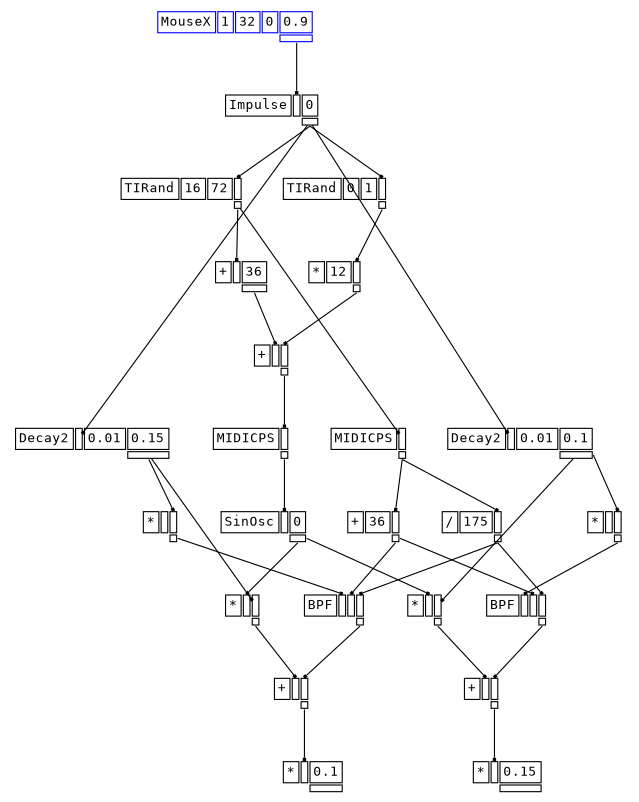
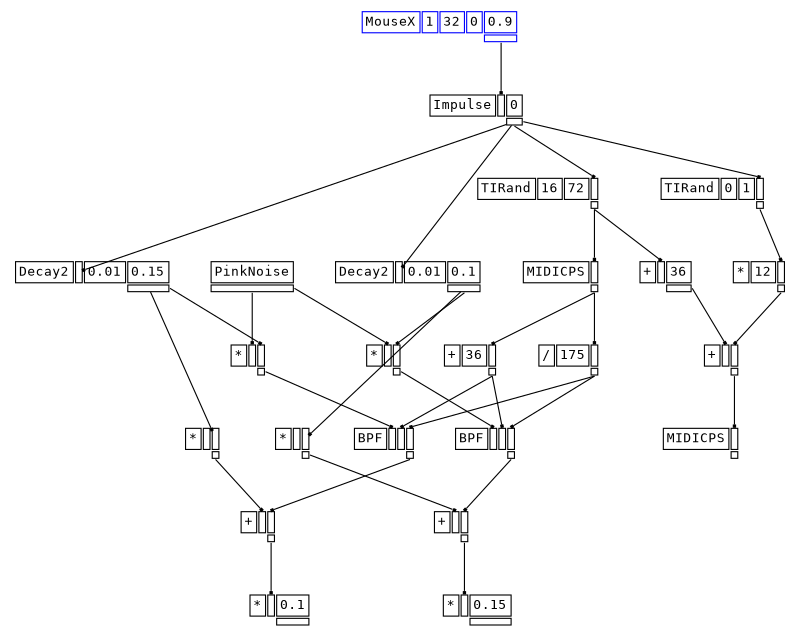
node "PinkNoise": added
node "SinOsc": removed
